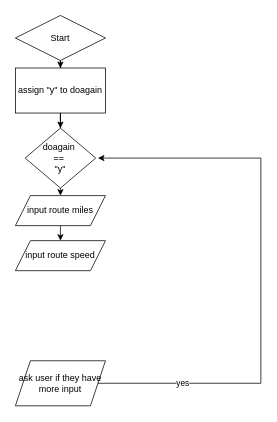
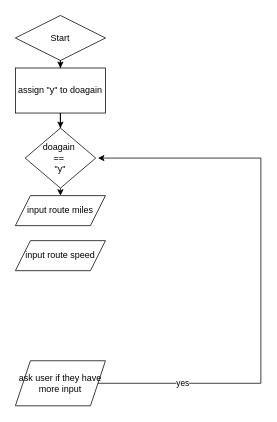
edge "input route miles" -> "input route speed": removed
